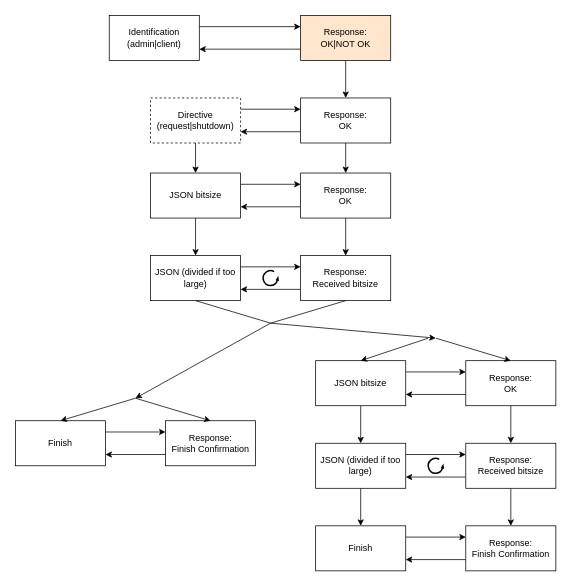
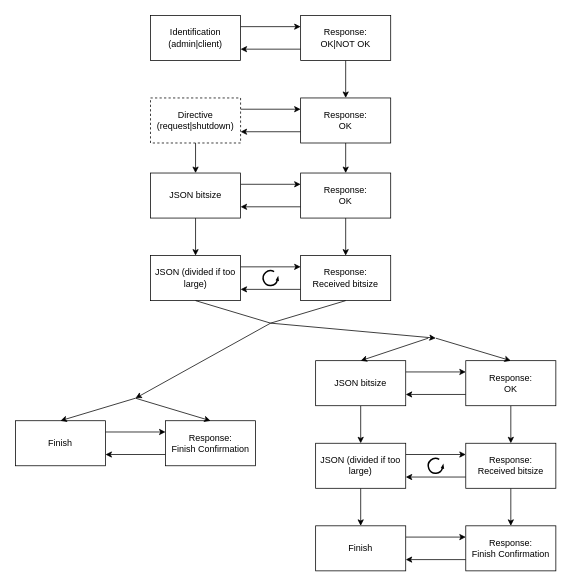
node "Identification (admin|client)": moved (154, 38) -> (195, 38)
node "Response: OK|NOT OK": fillcolor #ffe6cc -> #ffffff
